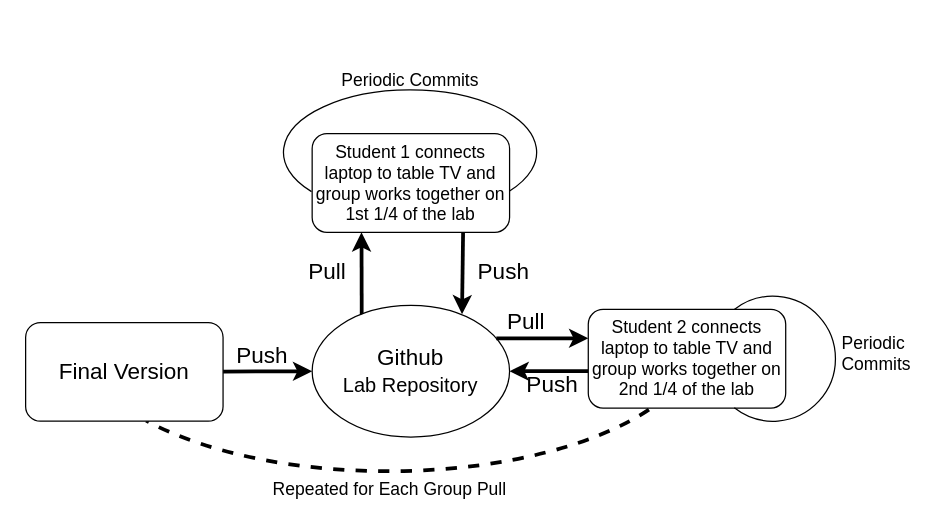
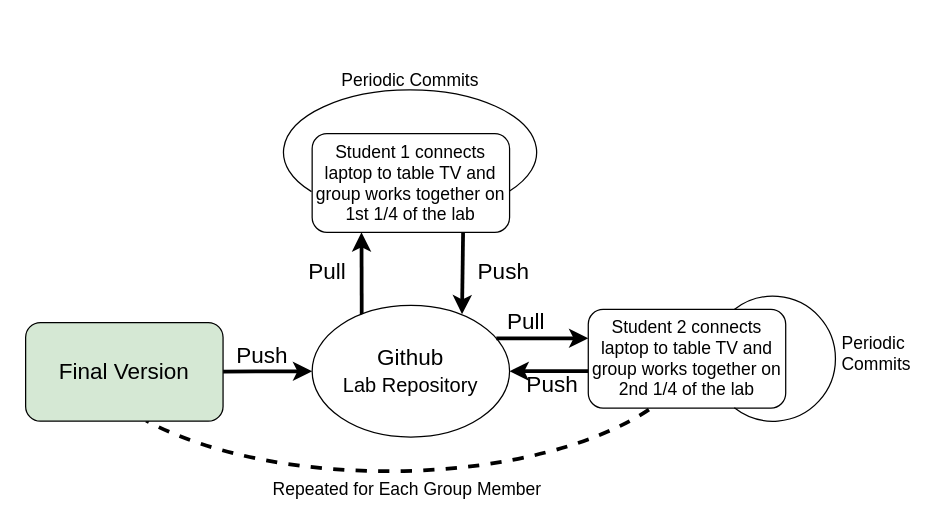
node "Final Version": fillcolor #ffffff -> #d5e8d4
node "Repeated for Each Group Pull": label "Repeated for Each Group Pull" -> "Repeated for Each Group Member"
